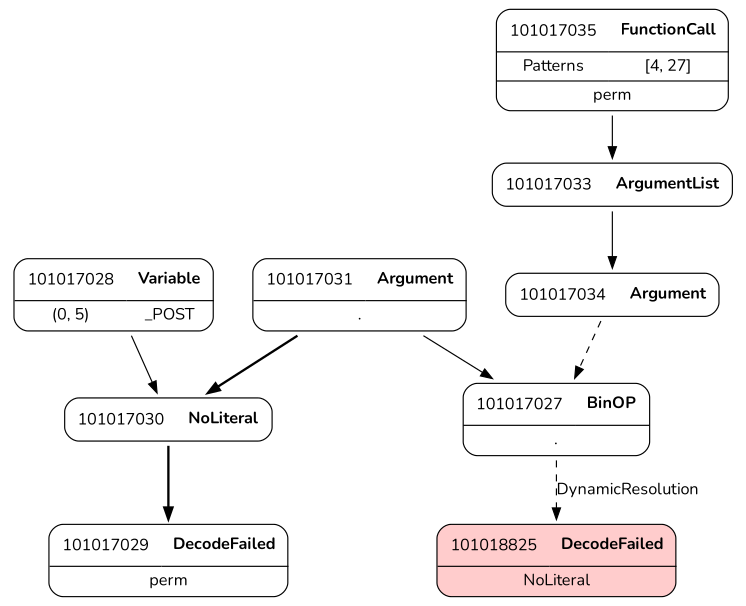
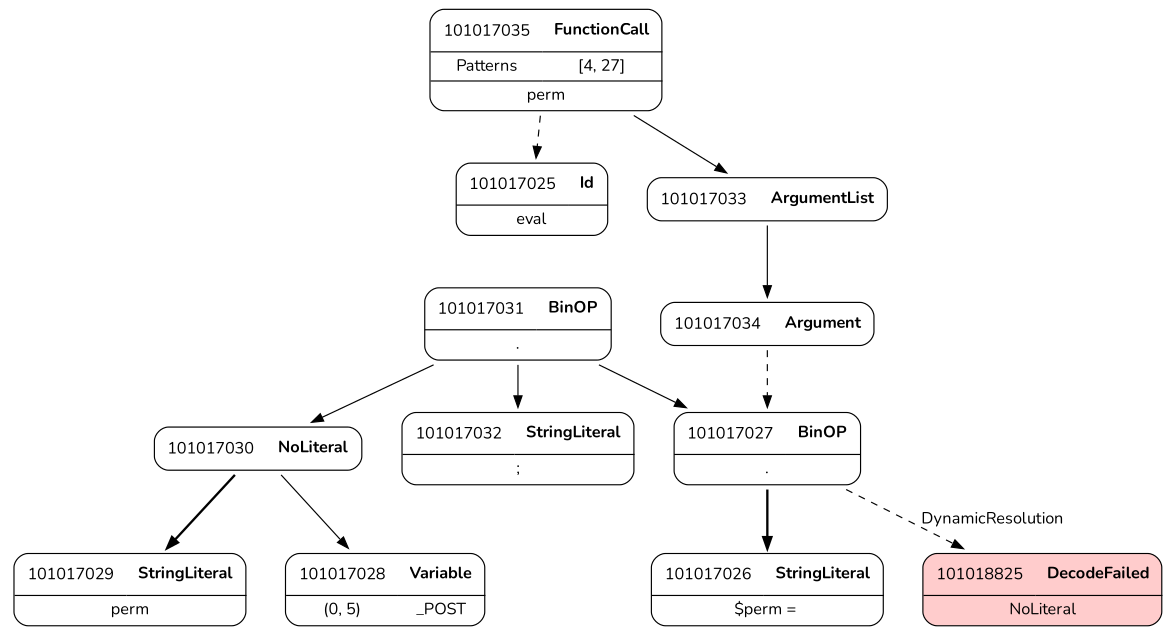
node "101017025": added
node "101017031": text "Argument" -> "BinOP"
edge "101017028" -> "101017030": reversed
edge "101017031" -> "101017030": style bold -> solid
node "101017032": added
node "101017029": text "DecodeFailed" -> "StringLiteral"
node "101017026": added
